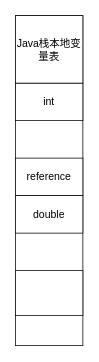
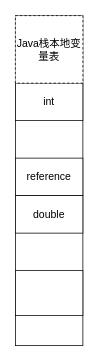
node "Java栈本地变量表": style solid -> dashed
